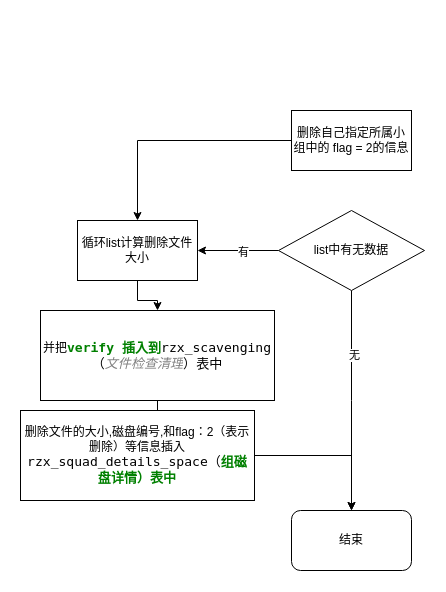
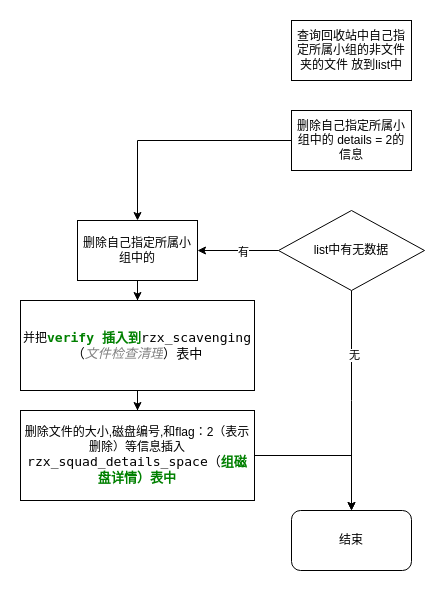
node "查询回收站中自己指定所属小组的非文件夹的文件 放到list中": added
node "删除自己指定所属小组中的 flag = 2的信息": label "删除自己指定所属小组中的 flag = 2的信息" -> "删除自己指定所属小组中的 details = 2的信息"
node "循环list计算删除文件大小": label "循环list计算删除文件大小" -> "删除自己指定所属小组中的"
node "并把verify 插入到rzx_scavenging（文件检查清理）表中": moved (158, 356) -> (138, 346)
